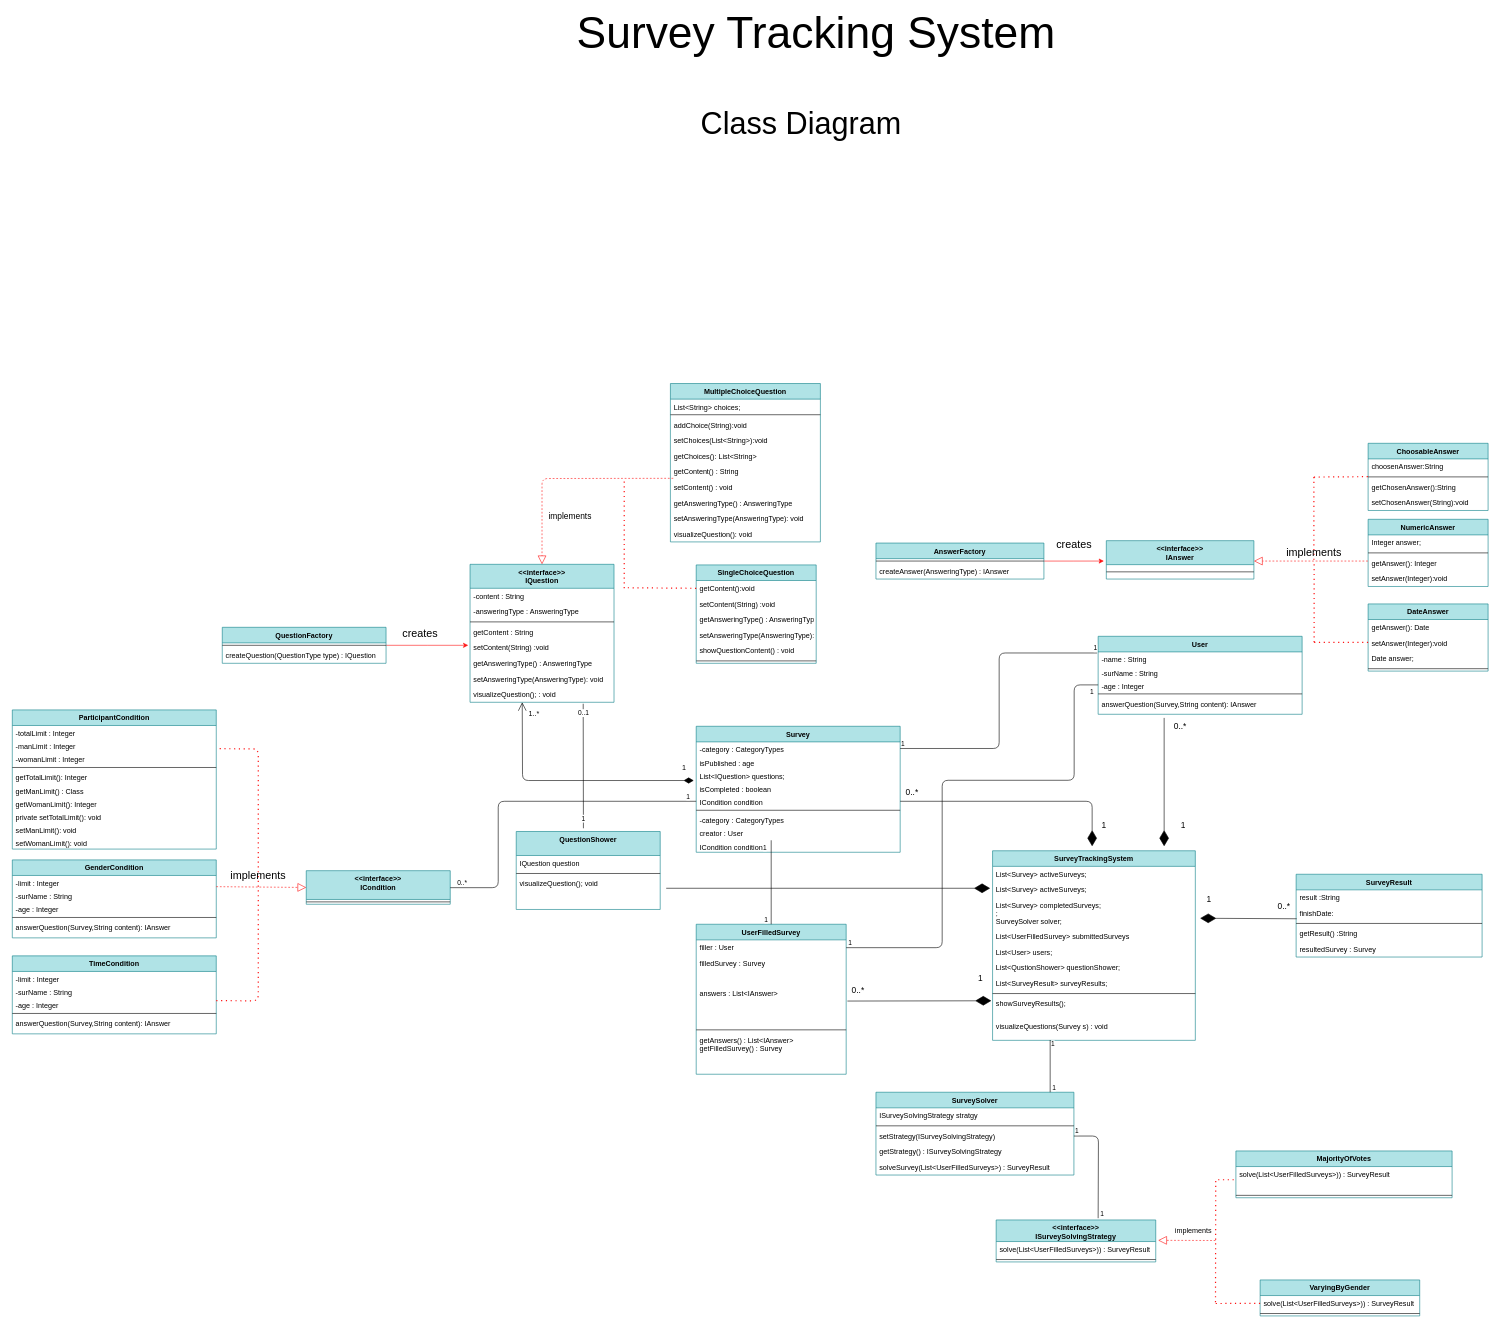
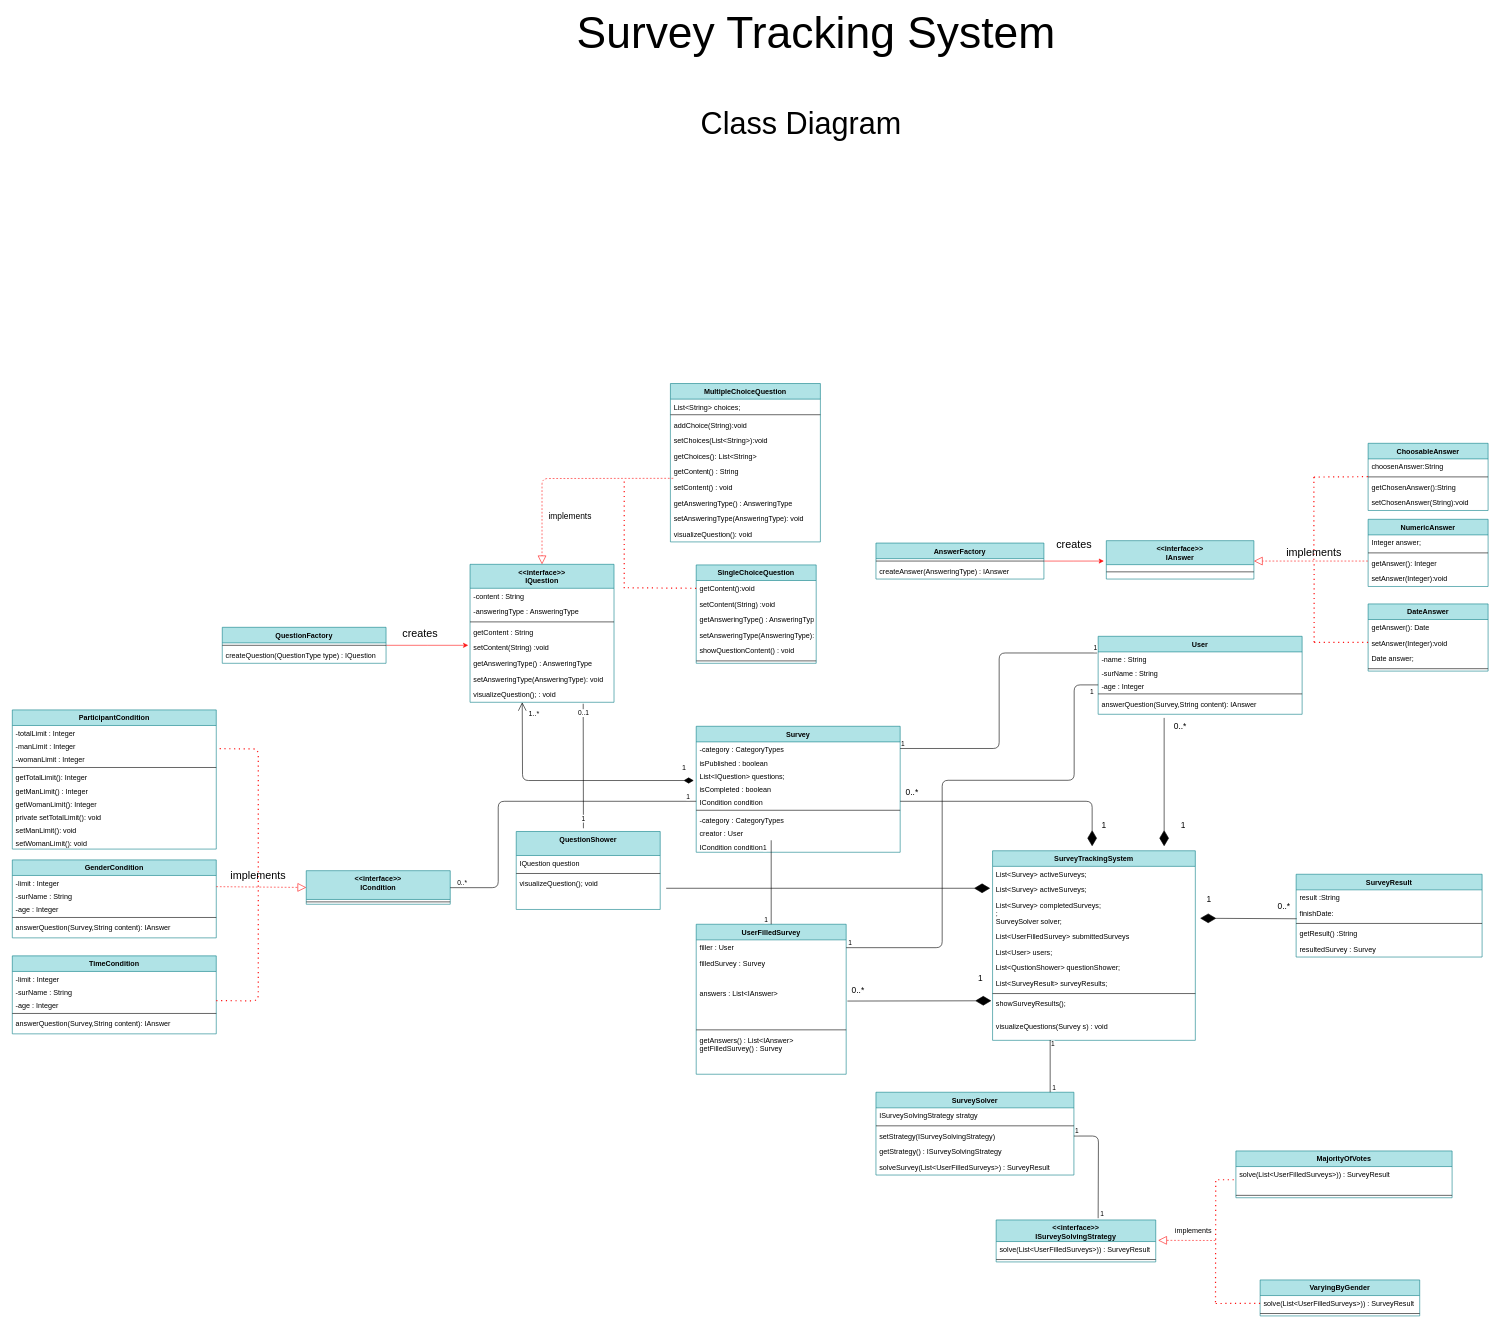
node "isPublished : age": label "isPublished : age" -> "isPublished : boolean"
node "getManLimit() : Class": label "getManLimit() : Class" -> "getManLimit() : Integer"
